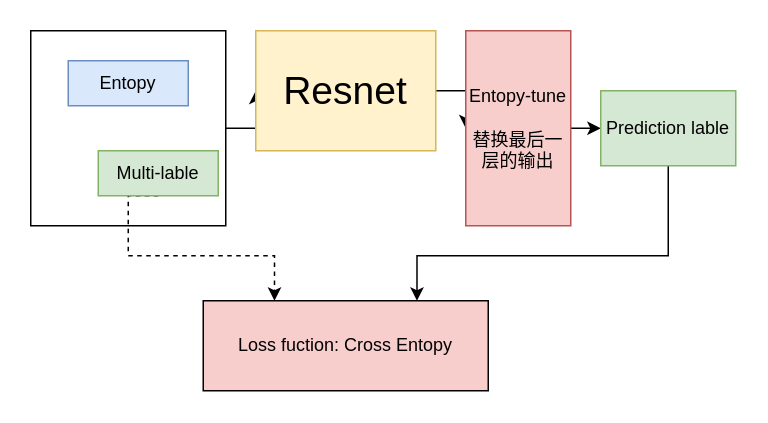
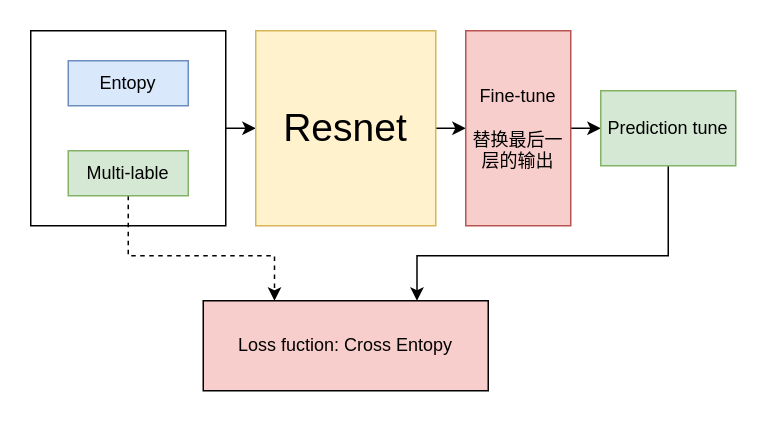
node "Resnet": size 180x120 -> 180x195
node "Entopy-tune 替换最后一层的输出": label "Entopy-tune 替换最后一层的输出" -> "Fine-tune 替换最后一层的输出"
node "Prediction lable": label "Prediction lable" -> "Prediction tune"
node "Multi-lable": moved (158, 173) -> (128, 173)
